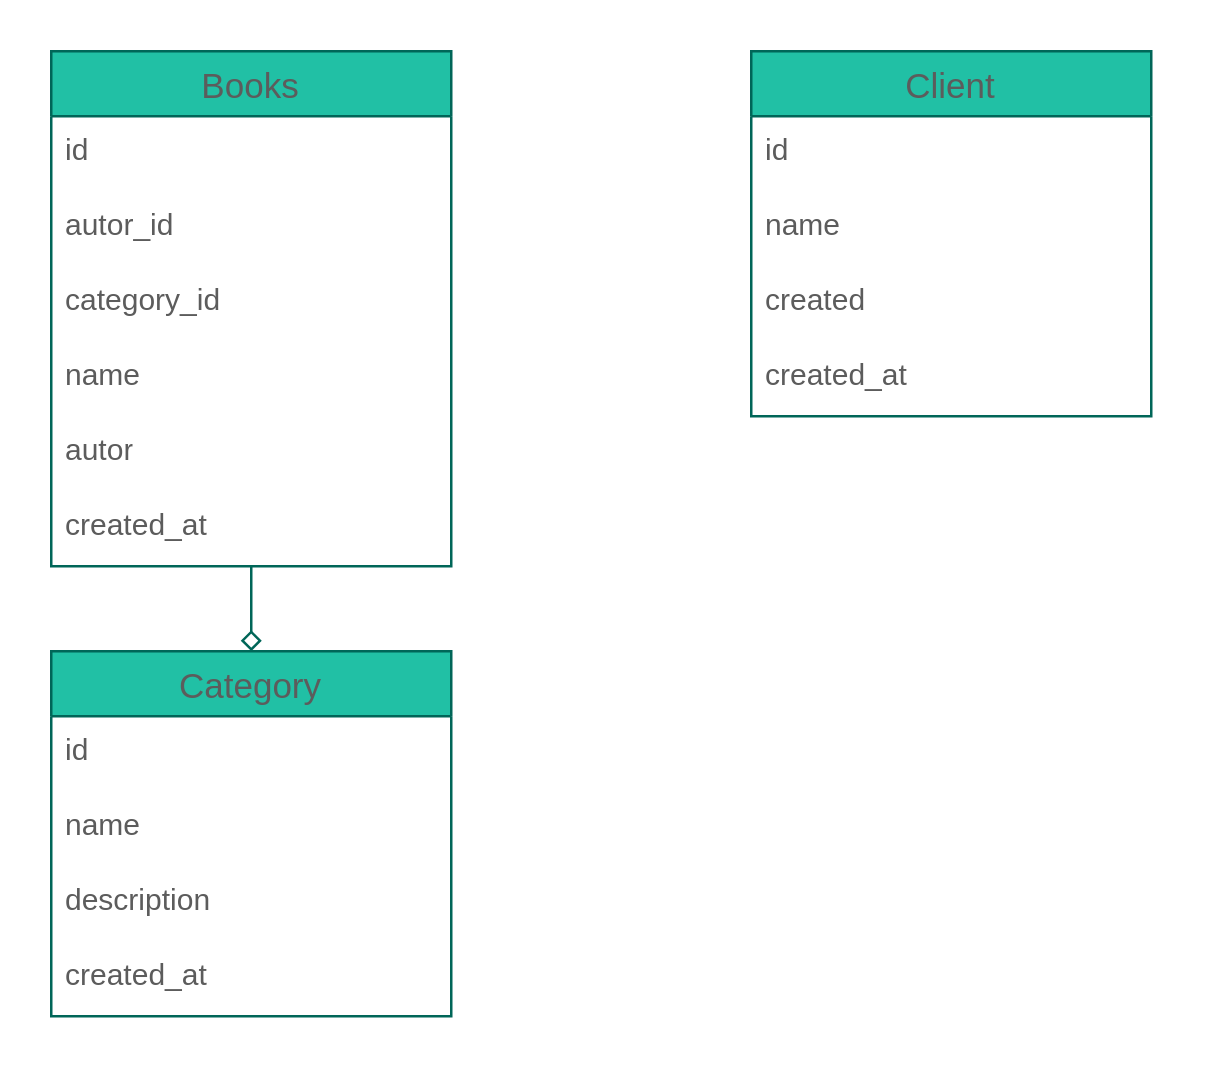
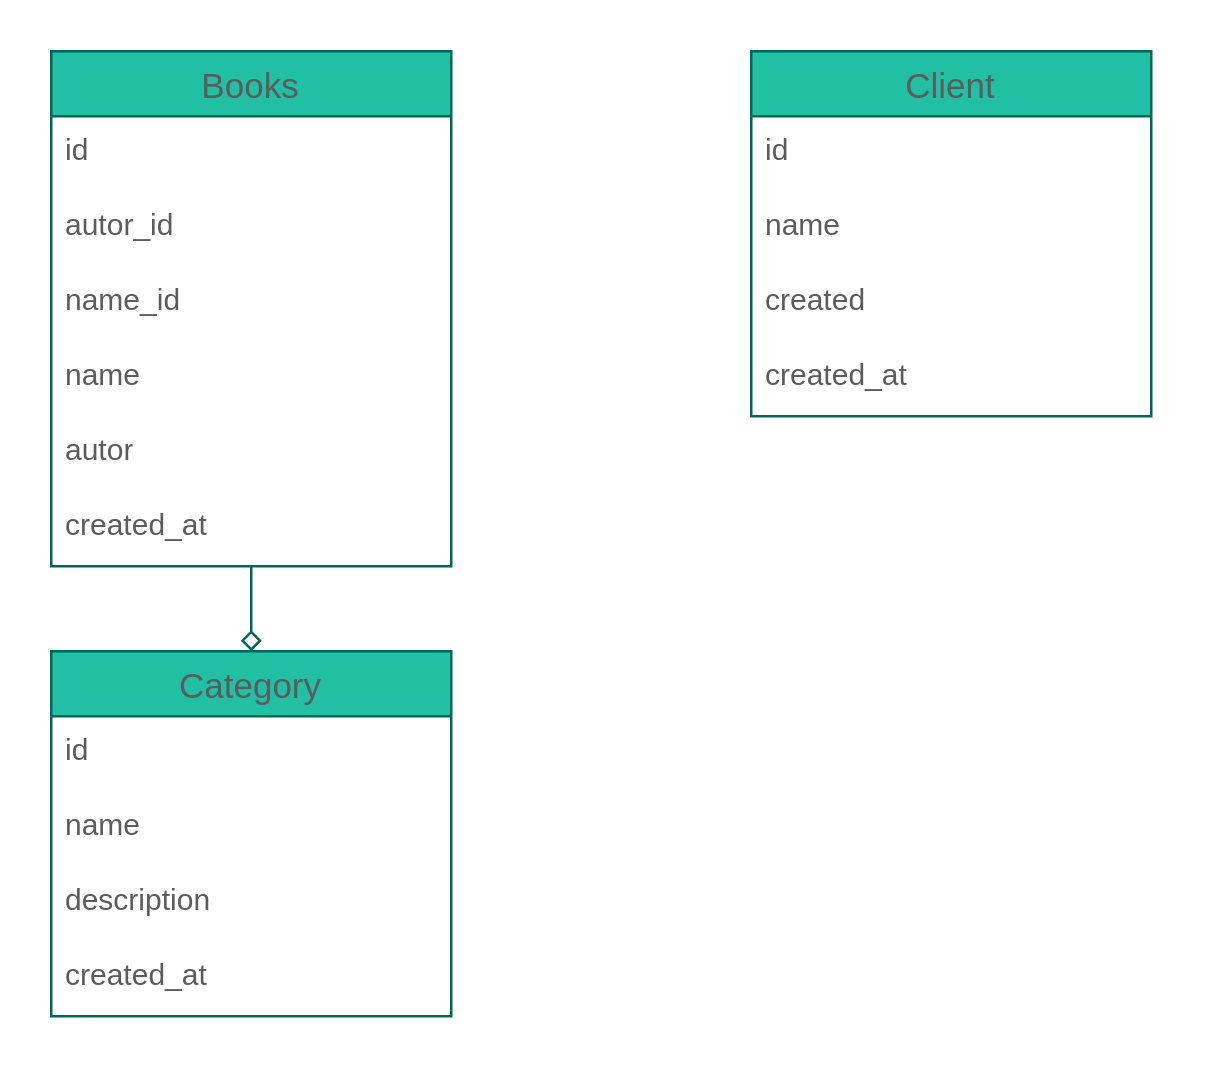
node "category_id": label "category_id" -> "name_id"
